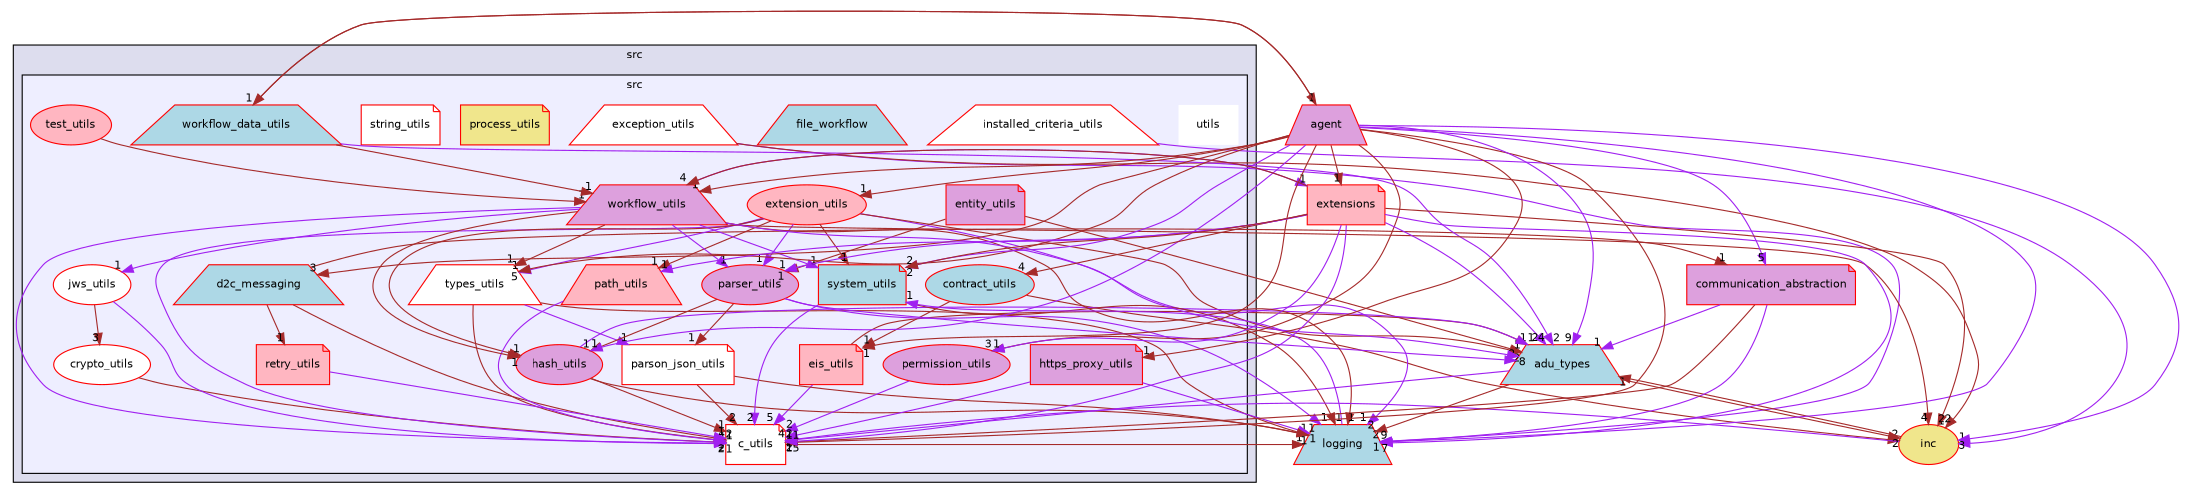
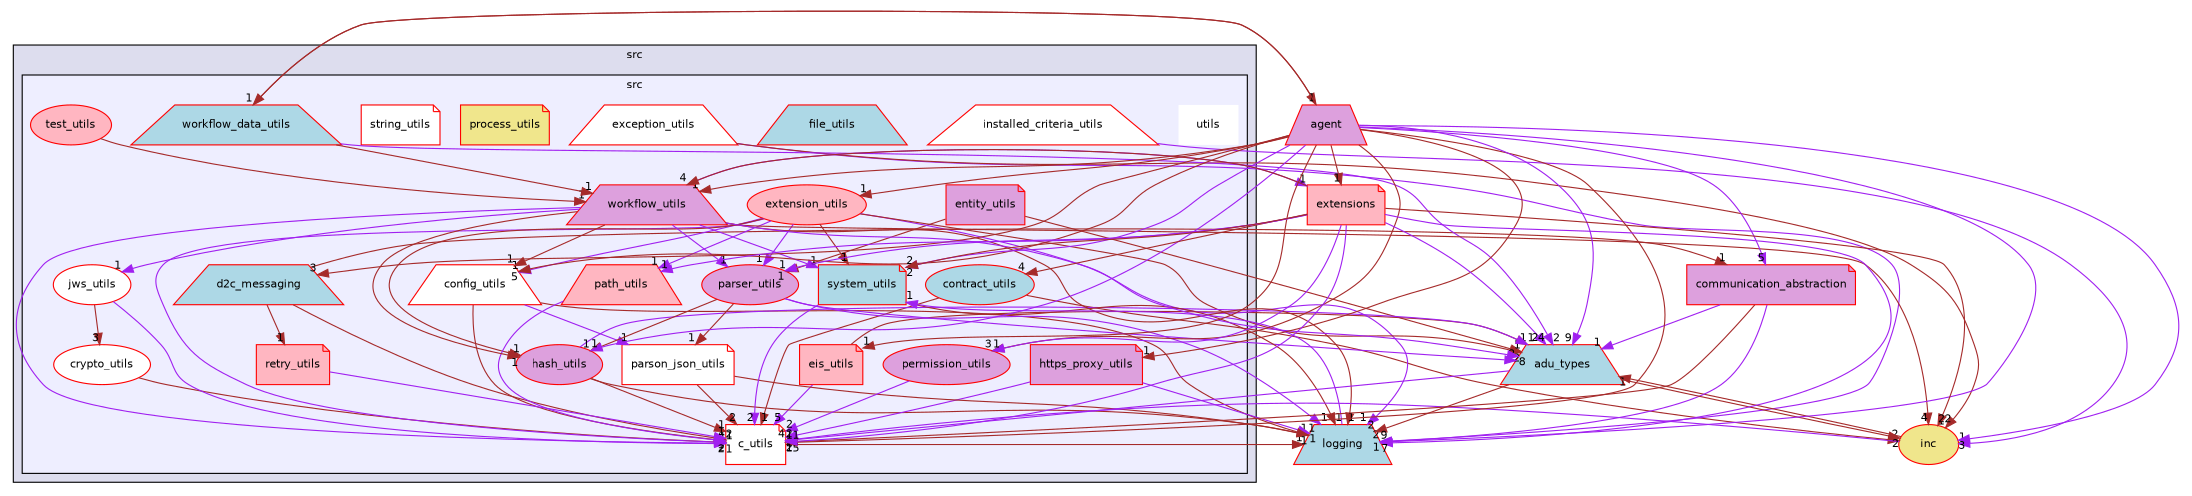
node "file_workflow": label "file_workflow" -> "file_utils"
edge "extension_utils" -> "path_utils": color brown -> purple
node "types_utils": label "types_utils" -> "config_utils"
edge "contract_utils" -> "eis_utils": now "contract_utils" -> "c_utils"
